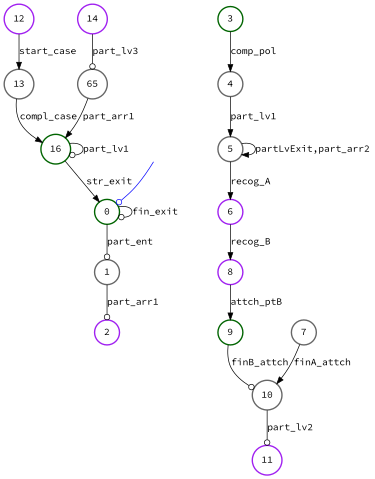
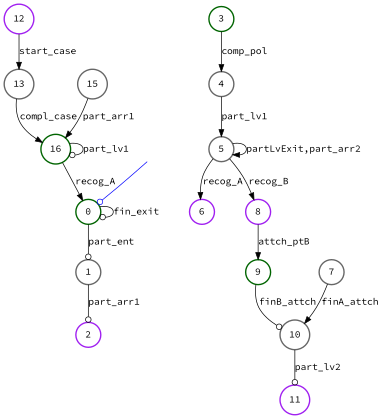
node "14": removed
node "65": label "65" -> "15"
edge "16" -> "0": label "str_exit" -> "recog_A"
edge "6" -> "8": now "5" -> "8"
